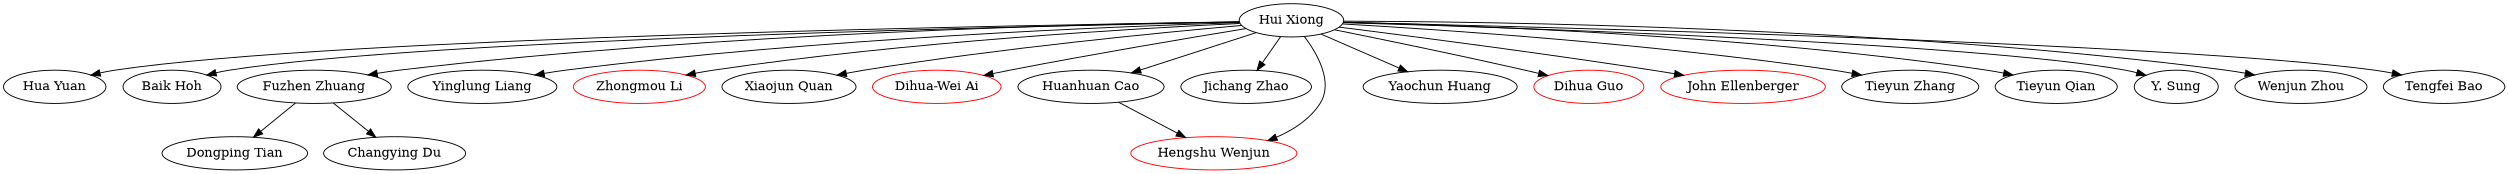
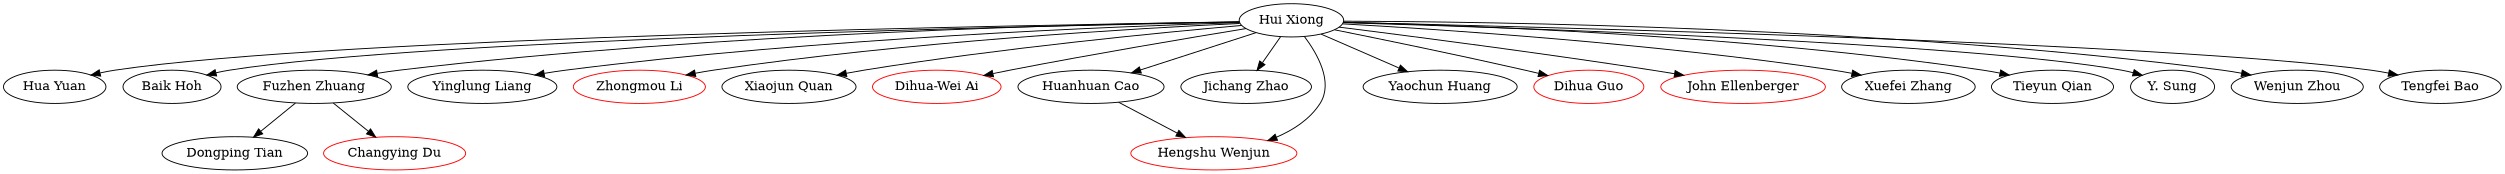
node "Tieyun Zhang": label "Tieyun Zhang" -> "Xuefei Zhang"
node "Changying Du": color black -> red
